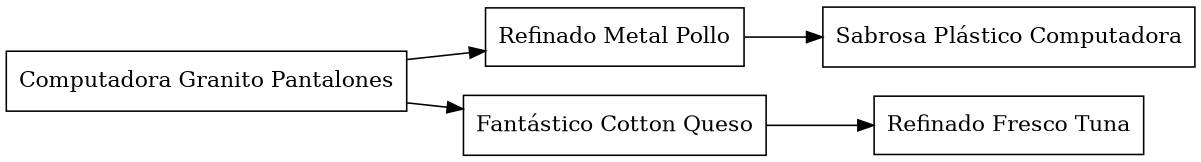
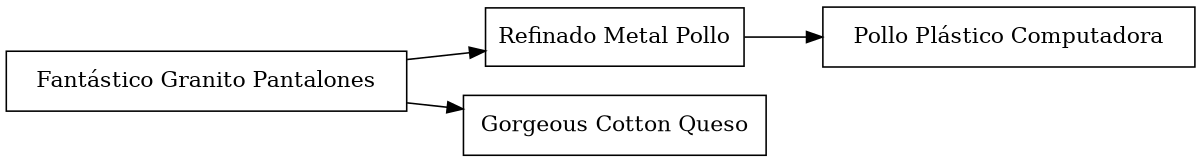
node "Sabrosa Plástico Computadora": label "Sabrosa Plástico Computadora" -> "Pollo Plástico Computadora"
node "Computadora Granito Pantalones": label "Computadora Granito Pantalones" -> "Fantástico Granito Pantalones"
node "Fantástico Cotton Queso": label "Fantástico Cotton Queso" -> "Gorgeous Cotton Queso"
node "Refinado Fresco Tuna": removed
